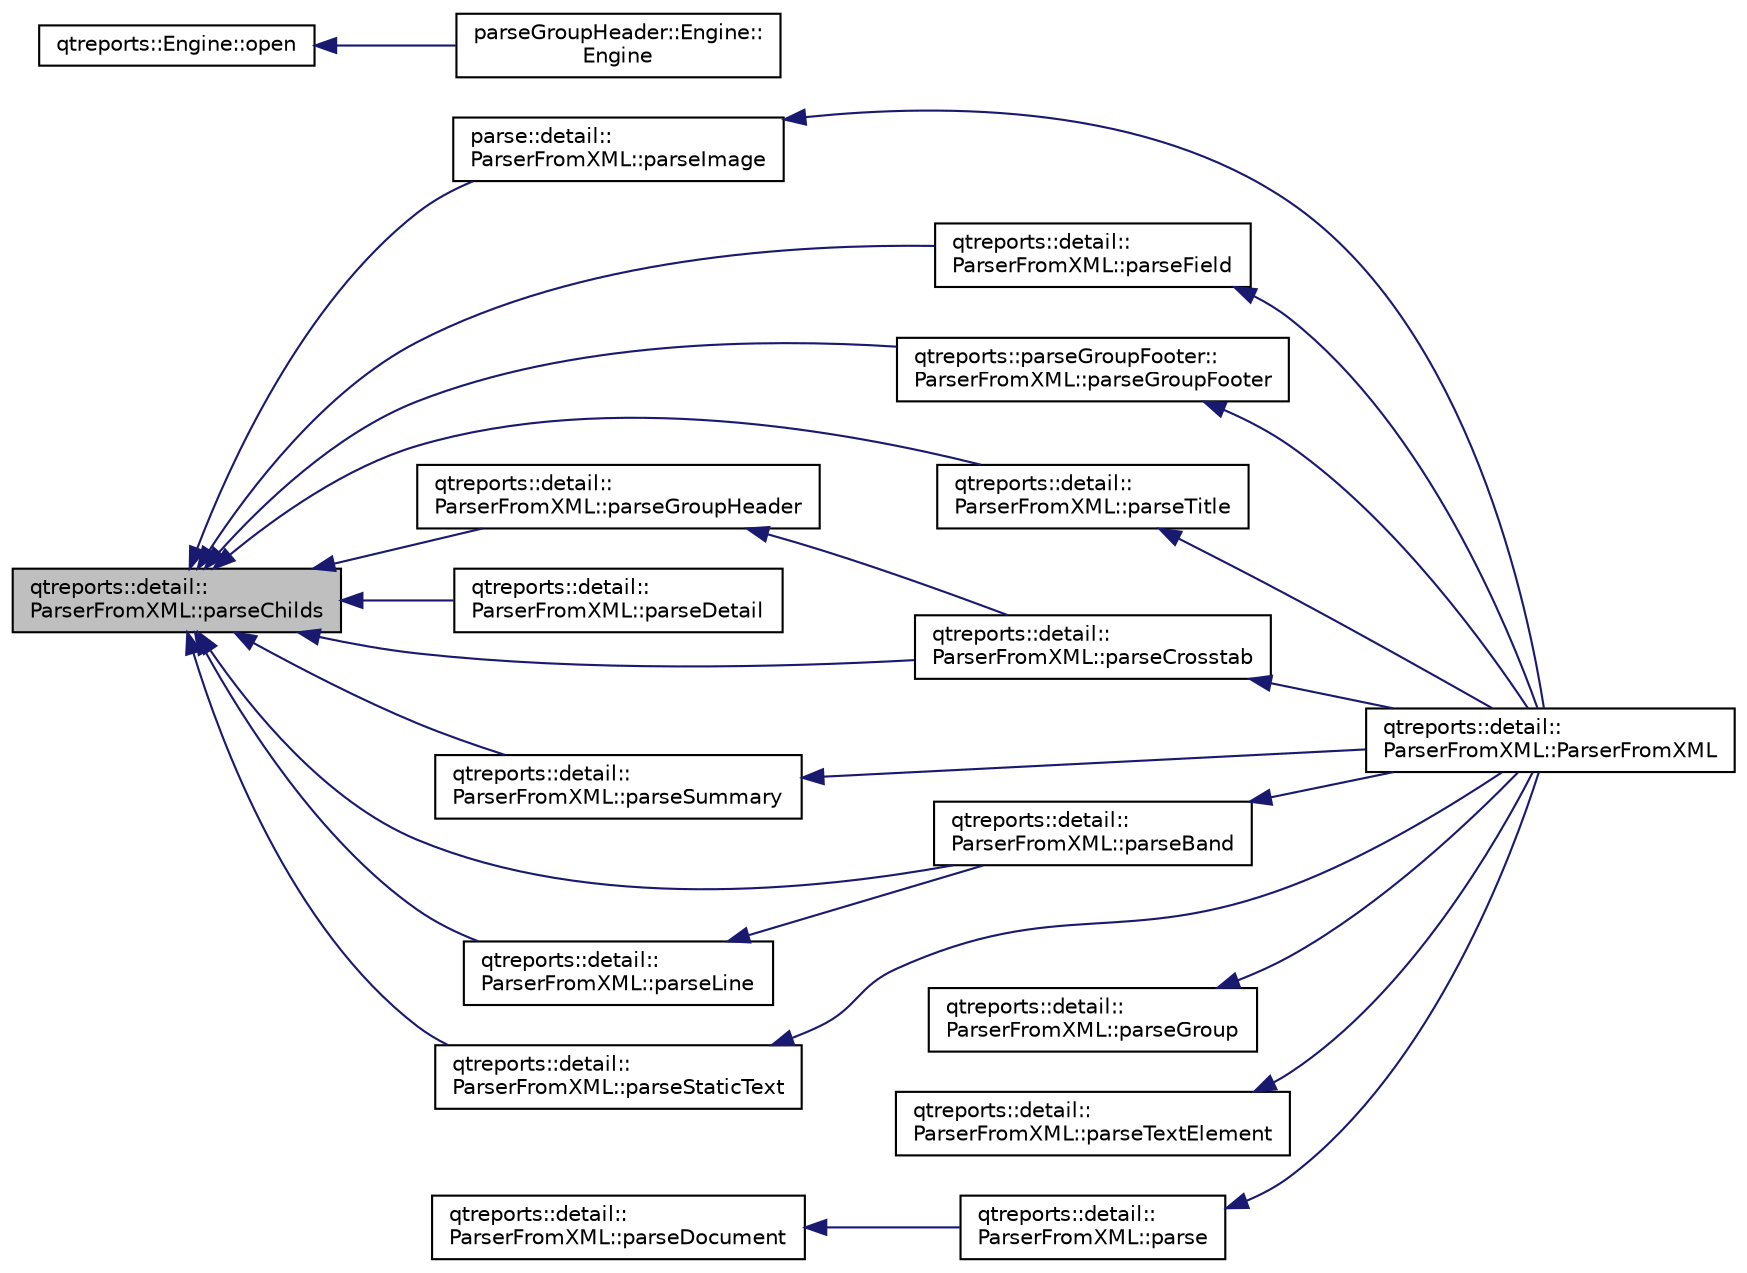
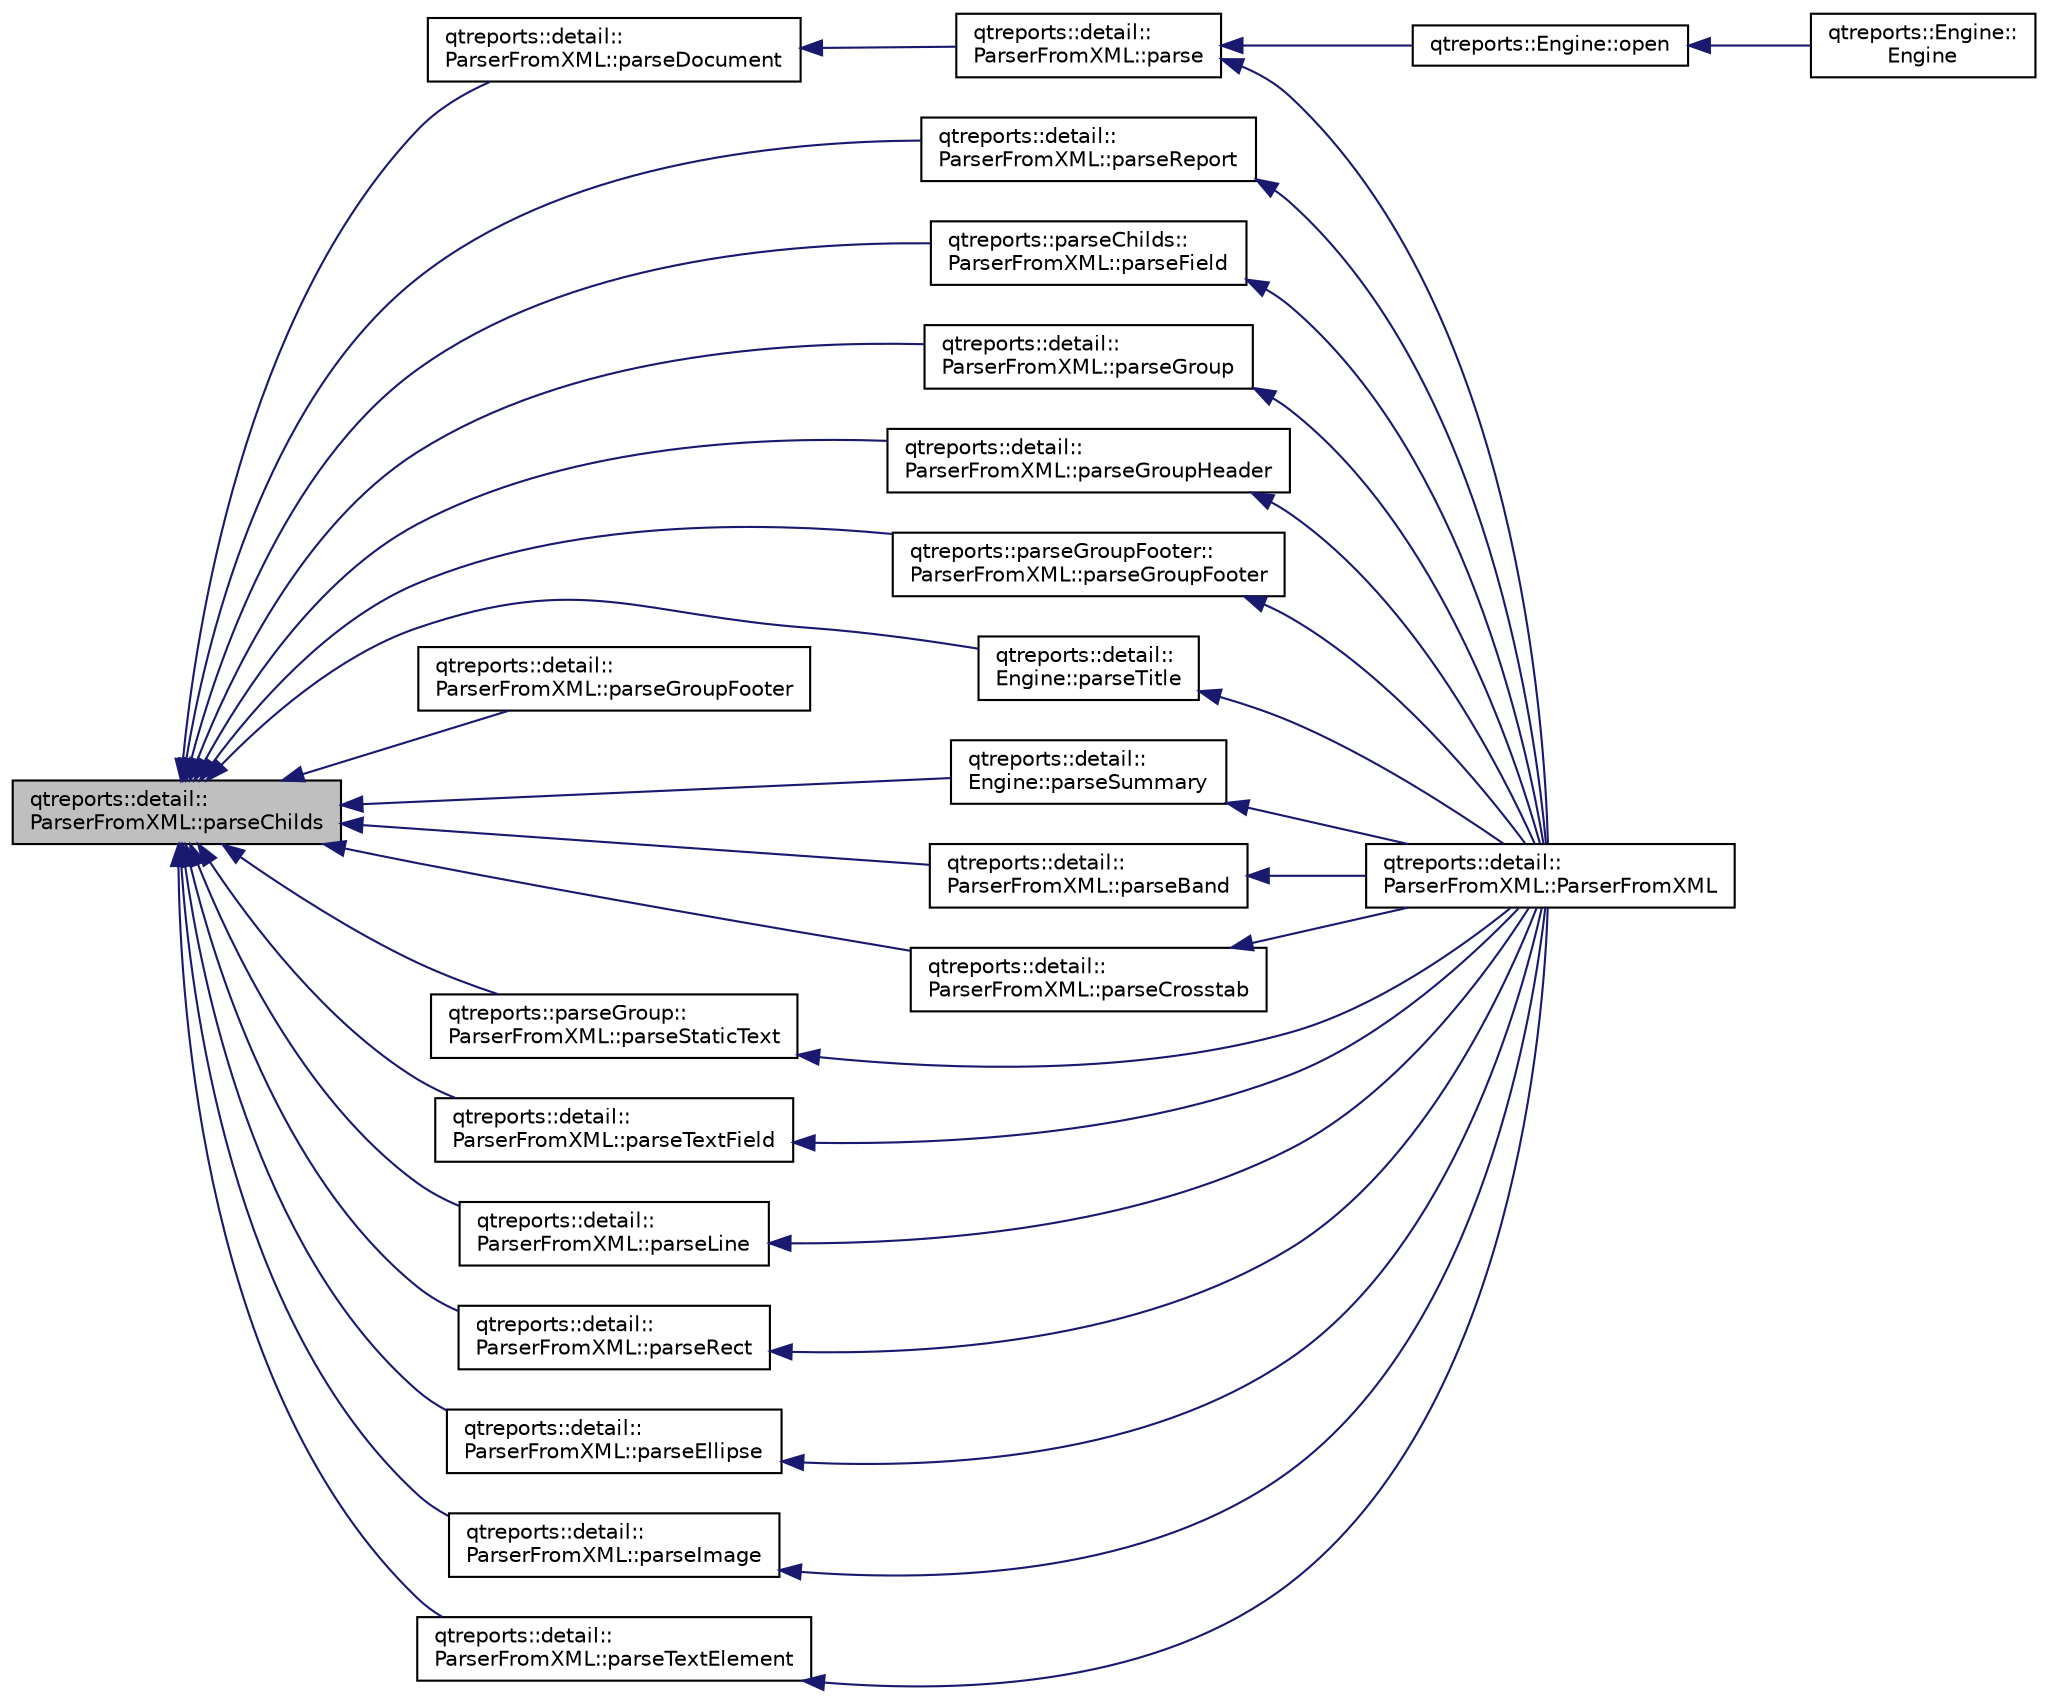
node "parseGroupHeader::Engine:: Engine": label "parseGroupHeader::Engine:: Engine" -> "qtreports::Engine:: Engine"
edge "qtreports::Engine::open" -> "qtreports::detail:: ParserFromXML::parse": added
node "parse::detail:: ParserFromXML::parseImage": label "parse::detail:: ParserFromXML::parseImage" -> "qtreports::detail:: ParserFromXML::parseImage"
node "qtreports::detail:: ParserFromXML::parseReport": added
node "qtreports::detail:: ParserFromXML::parseField": label "qtreports::detail:: ParserFromXML::parseField" -> "qtreports::parseChilds:: ParserFromXML::parseField"
edge "qtreports::detail:: ParserFromXML::parseDocument" -> "qtreports::detail:: ParserFromXML::parseChilds": added
edge "qtreports::detail:: ParserFromXML::parseGroup" -> "qtreports::detail:: ParserFromXML::parseChilds": added
node "qtreports::detail:: ParserFromXML::parseTitle": label "qtreports::detail:: ParserFromXML::parseTitle" -> "qtreports::detail:: Engine::parseTitle"
edge "qtreports::detail:: ParserFromXML::parseCrosstab" -> "qtreports::detail:: ParserFromXML::parseGroupHeader": now "qtreports::detail:: ParserFromXML::ParserFromXML" -> "qtreports::detail:: ParserFromXML::parseGroupHeader"
node "qtreports::detail:: ParserFromXML::parseDetail": label "qtreports::detail:: ParserFromXML::parseDetail" -> "qtreports::detail:: ParserFromXML::parseGroupFooter"
node "qtreports::detail:: ParserFromXML::parseSummary": label "qtreports::detail:: ParserFromXML::parseSummary" -> "qtreports::detail:: Engine::parseSummary"
edge "qtreports::detail:: ParserFromXML::parseBand" -> "qtreports::detail:: ParserFromXML::parseLine": now "qtreports::detail:: ParserFromXML::ParserFromXML" -> "qtreports::detail:: ParserFromXML::parseLine"
node "qtreports::detail:: ParserFromXML::parseStaticText": label "qtreports::detail:: ParserFromXML::parseStaticText" -> "qtreports::parseGroup:: ParserFromXML::parseStaticText"
node "qtreports::detail:: ParserFromXML::parseTextField": added
edge "qtreports::detail:: ParserFromXML::parseTextElement" -> "qtreports::detail:: ParserFromXML::parseChilds": added
node "qtreports::detail:: ParserFromXML::parseRect": added
node "qtreports::detail:: ParserFromXML::parseEllipse": added
